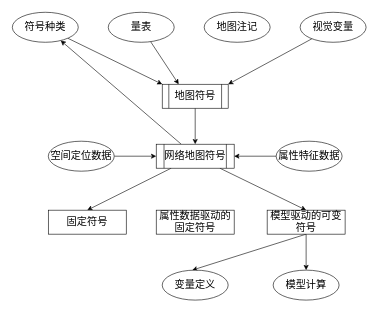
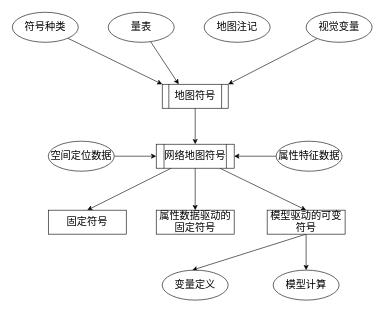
node "视觉变量": moved (333, 27) -> (339, 27)
edge "网络地图符号" -> "符号种类": now "网络地图符号" -> "属性数据驱动的固定符号"
